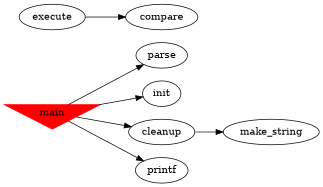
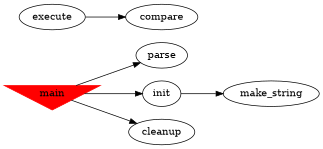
edge "cleanup" -> "make_string": now "init" -> "make_string"
node "printf": removed
